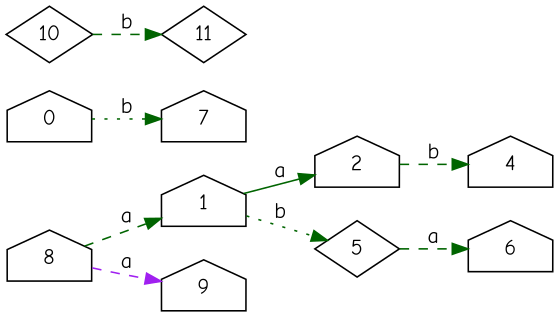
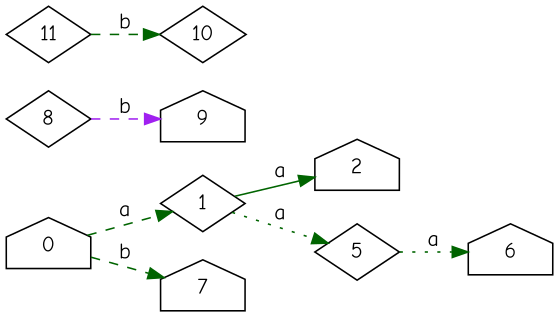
edge "10" -> "11": reversed
edge "0" -> "7": style dotted -> dashed
node "4": removed
node "1": shape house -> diamond
edge "1" -> "5": label "b" -> "a"
edge "8" -> "1": now "0" -> "1"
edge "5" -> "6": style dashed -> dotted
node "8": shape house -> diamond
edge "8" -> "9": label "a" -> "b"
